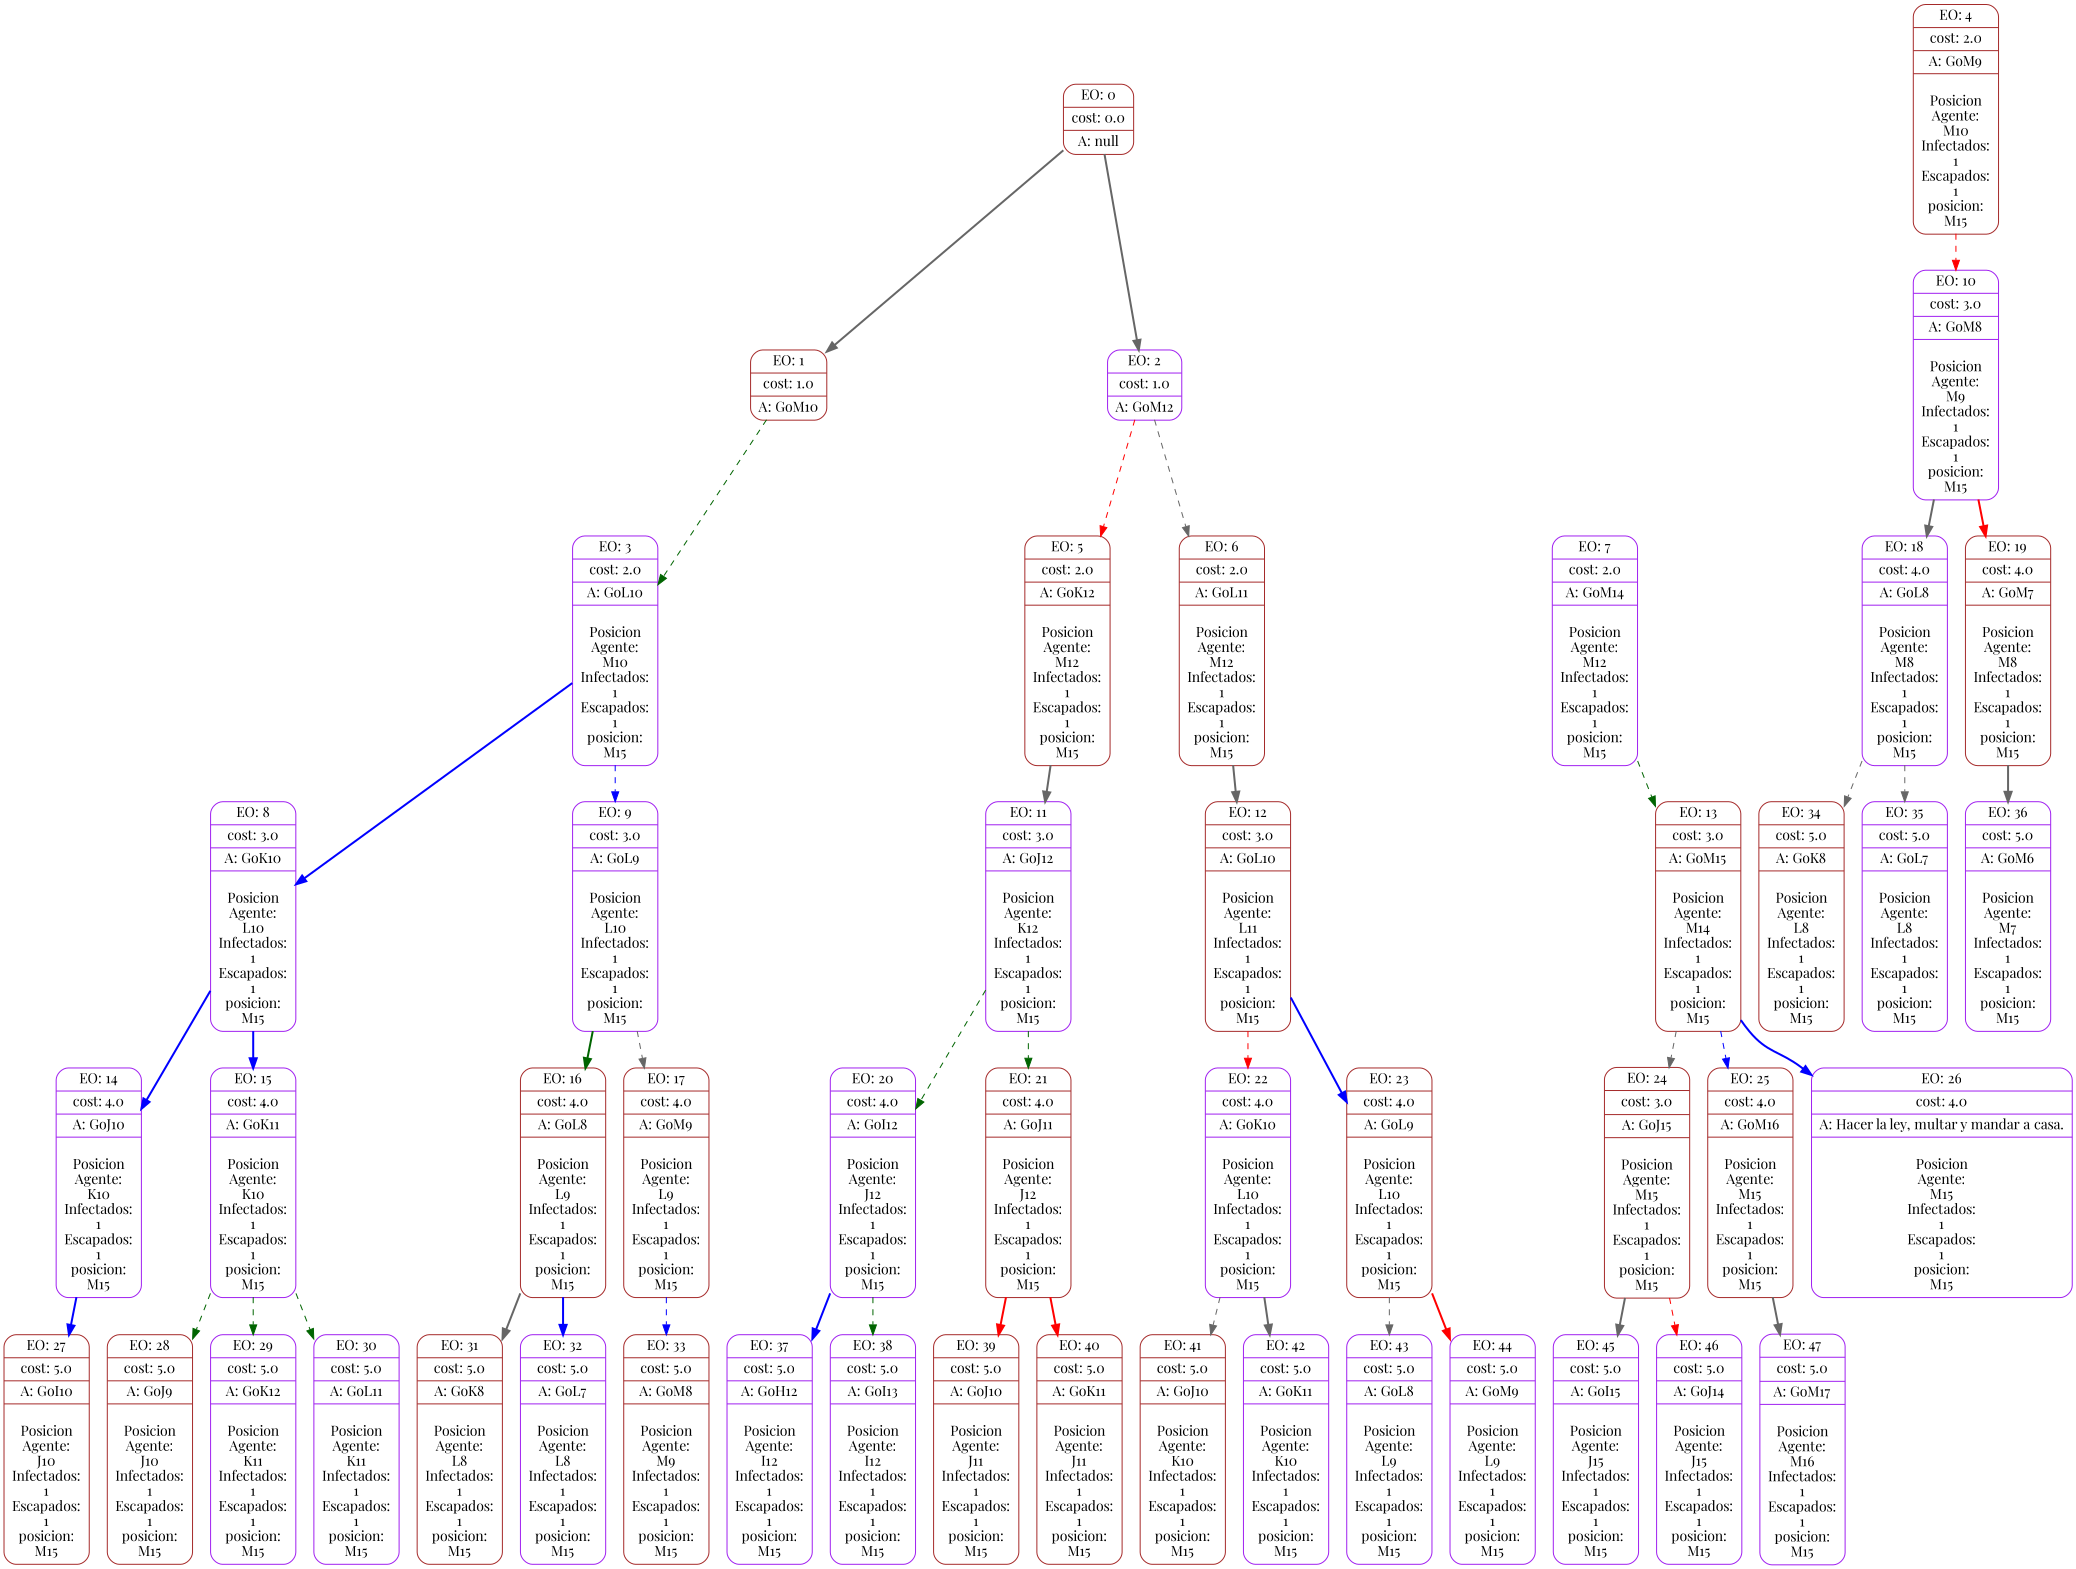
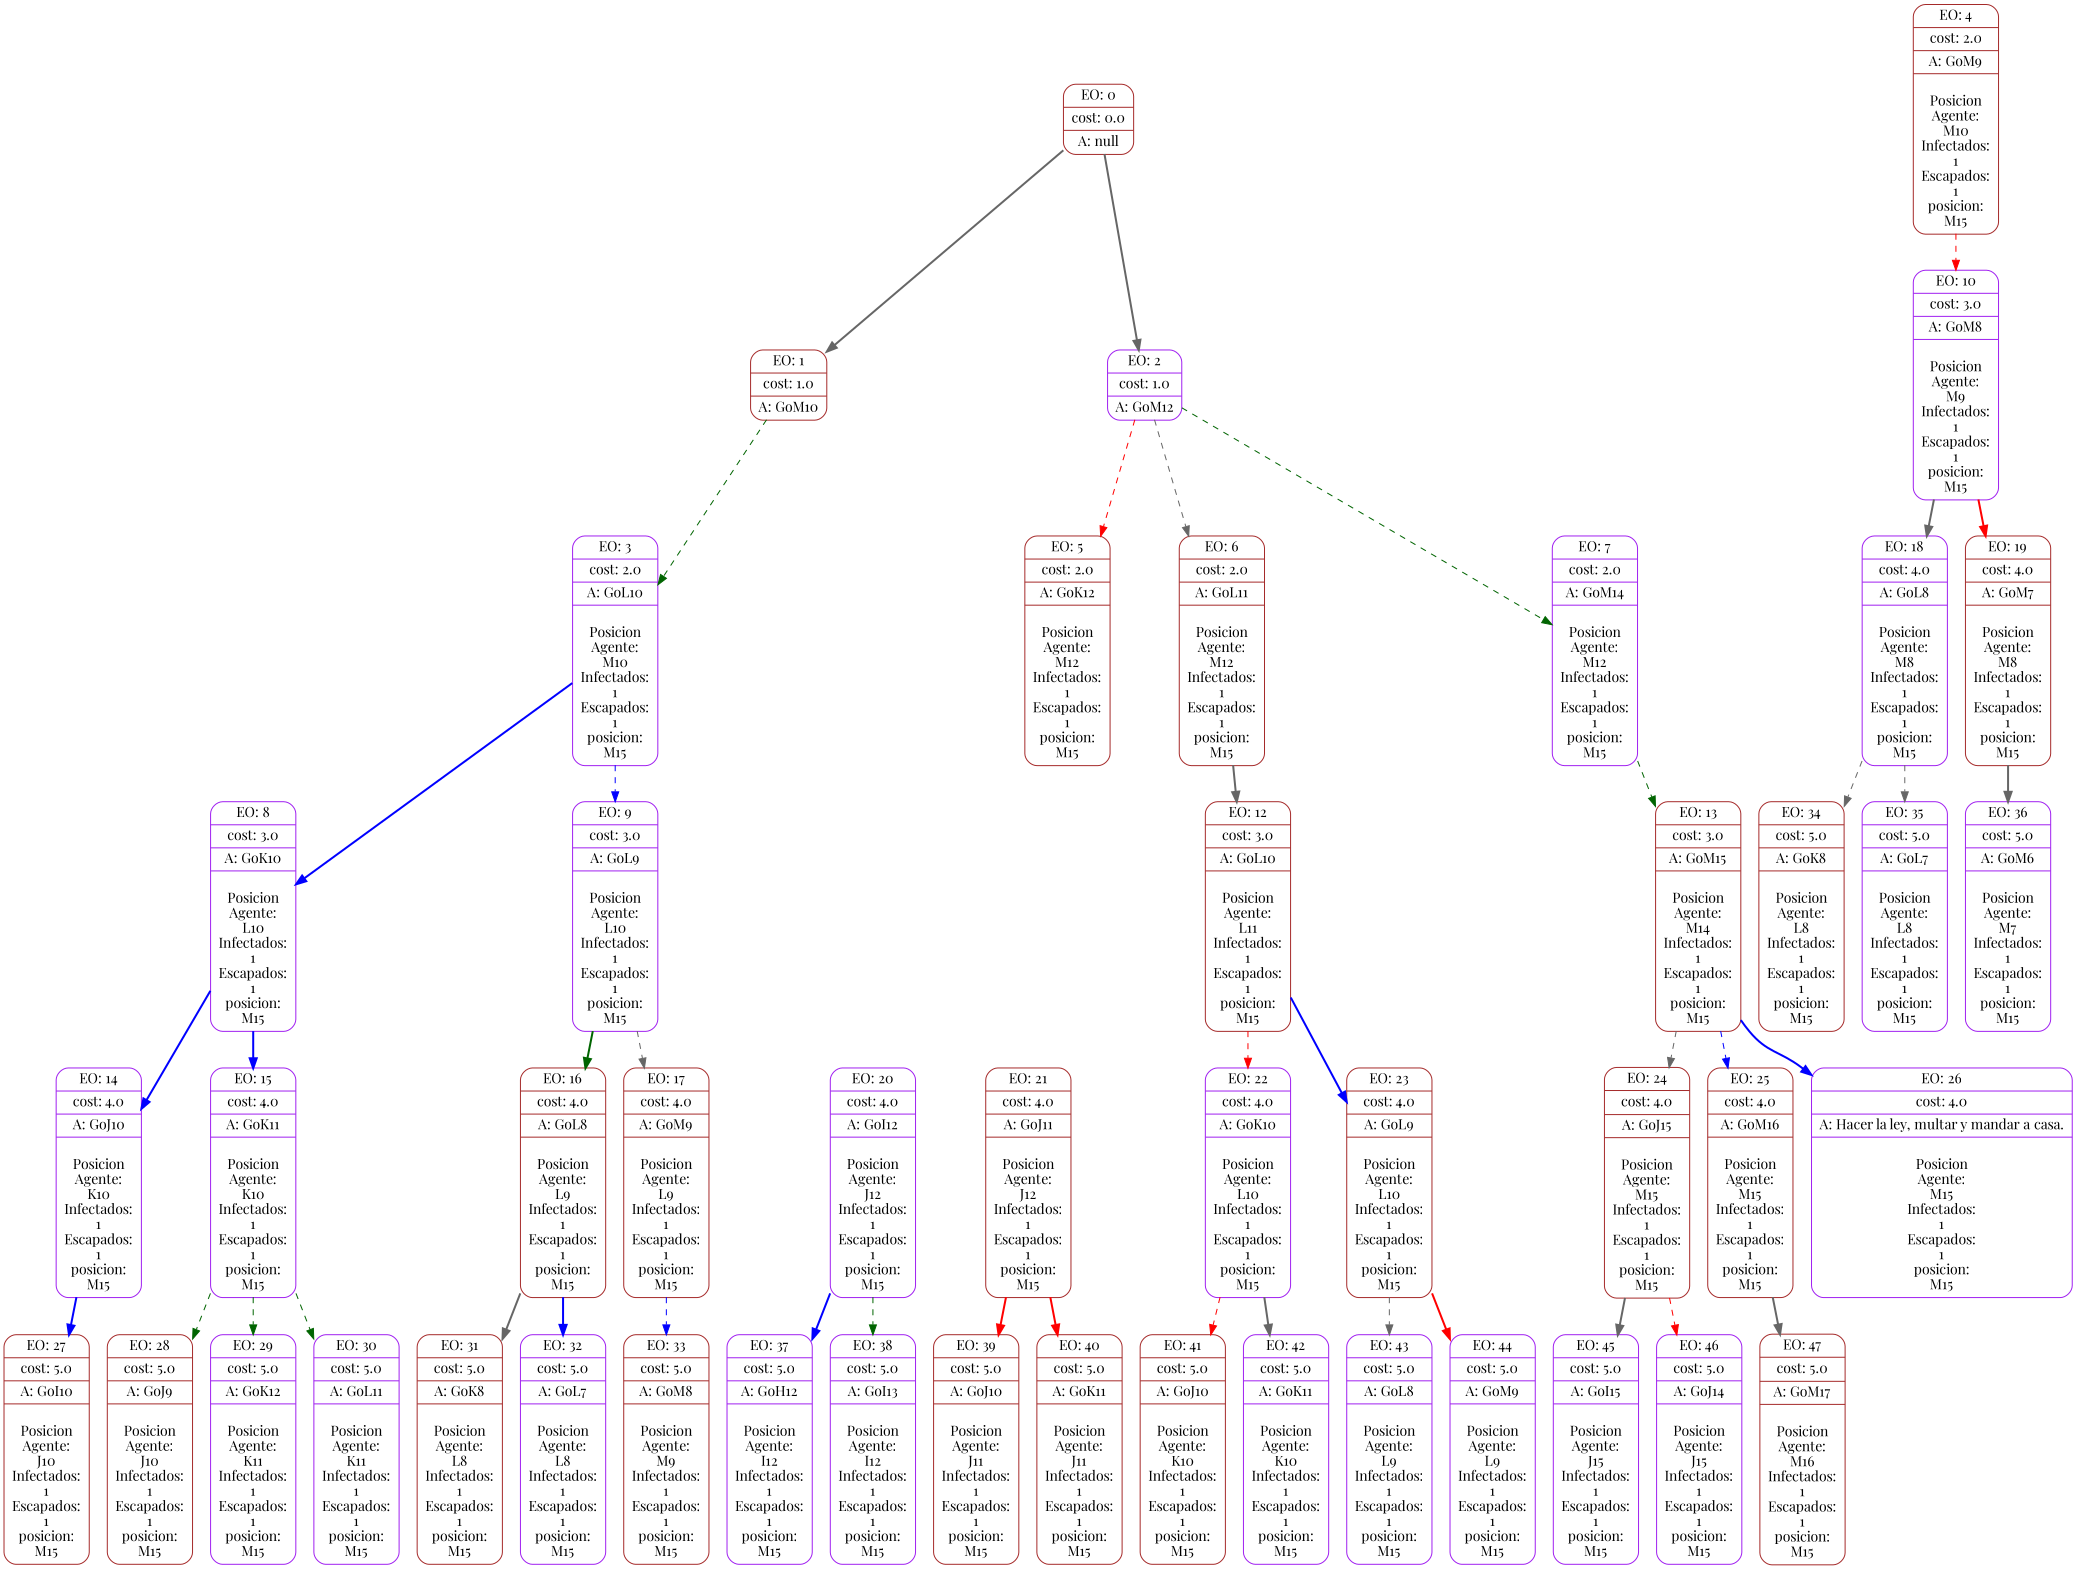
edge "EO: 2" -> "EO: 7": added
node "EO: 11": removed
node "EO: 24": text "cost: 3.0" -> "cost: 4.0"
edge "EO: 22" -> "EO: 41": color gray40 -> red
node "EO: 47": color purple -> brown
